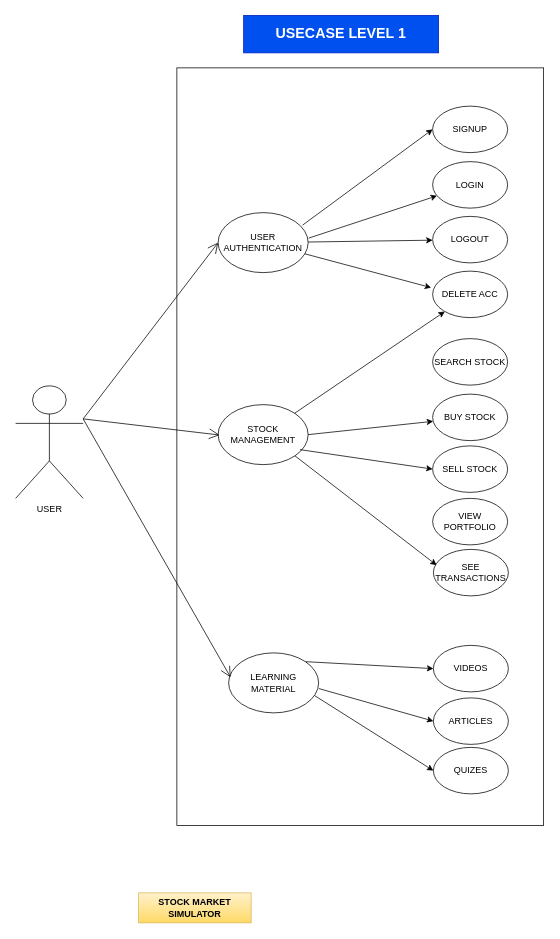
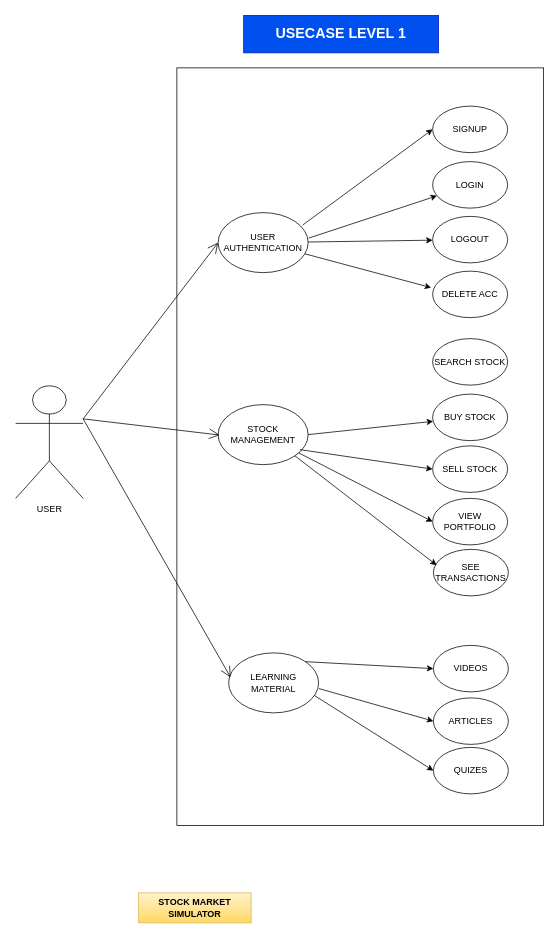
edge "STOCK MANAGEMENT" -> "DELETE ACC": now "STOCK MANAGEMENT" -> "VIEW PORTFOLIO"
